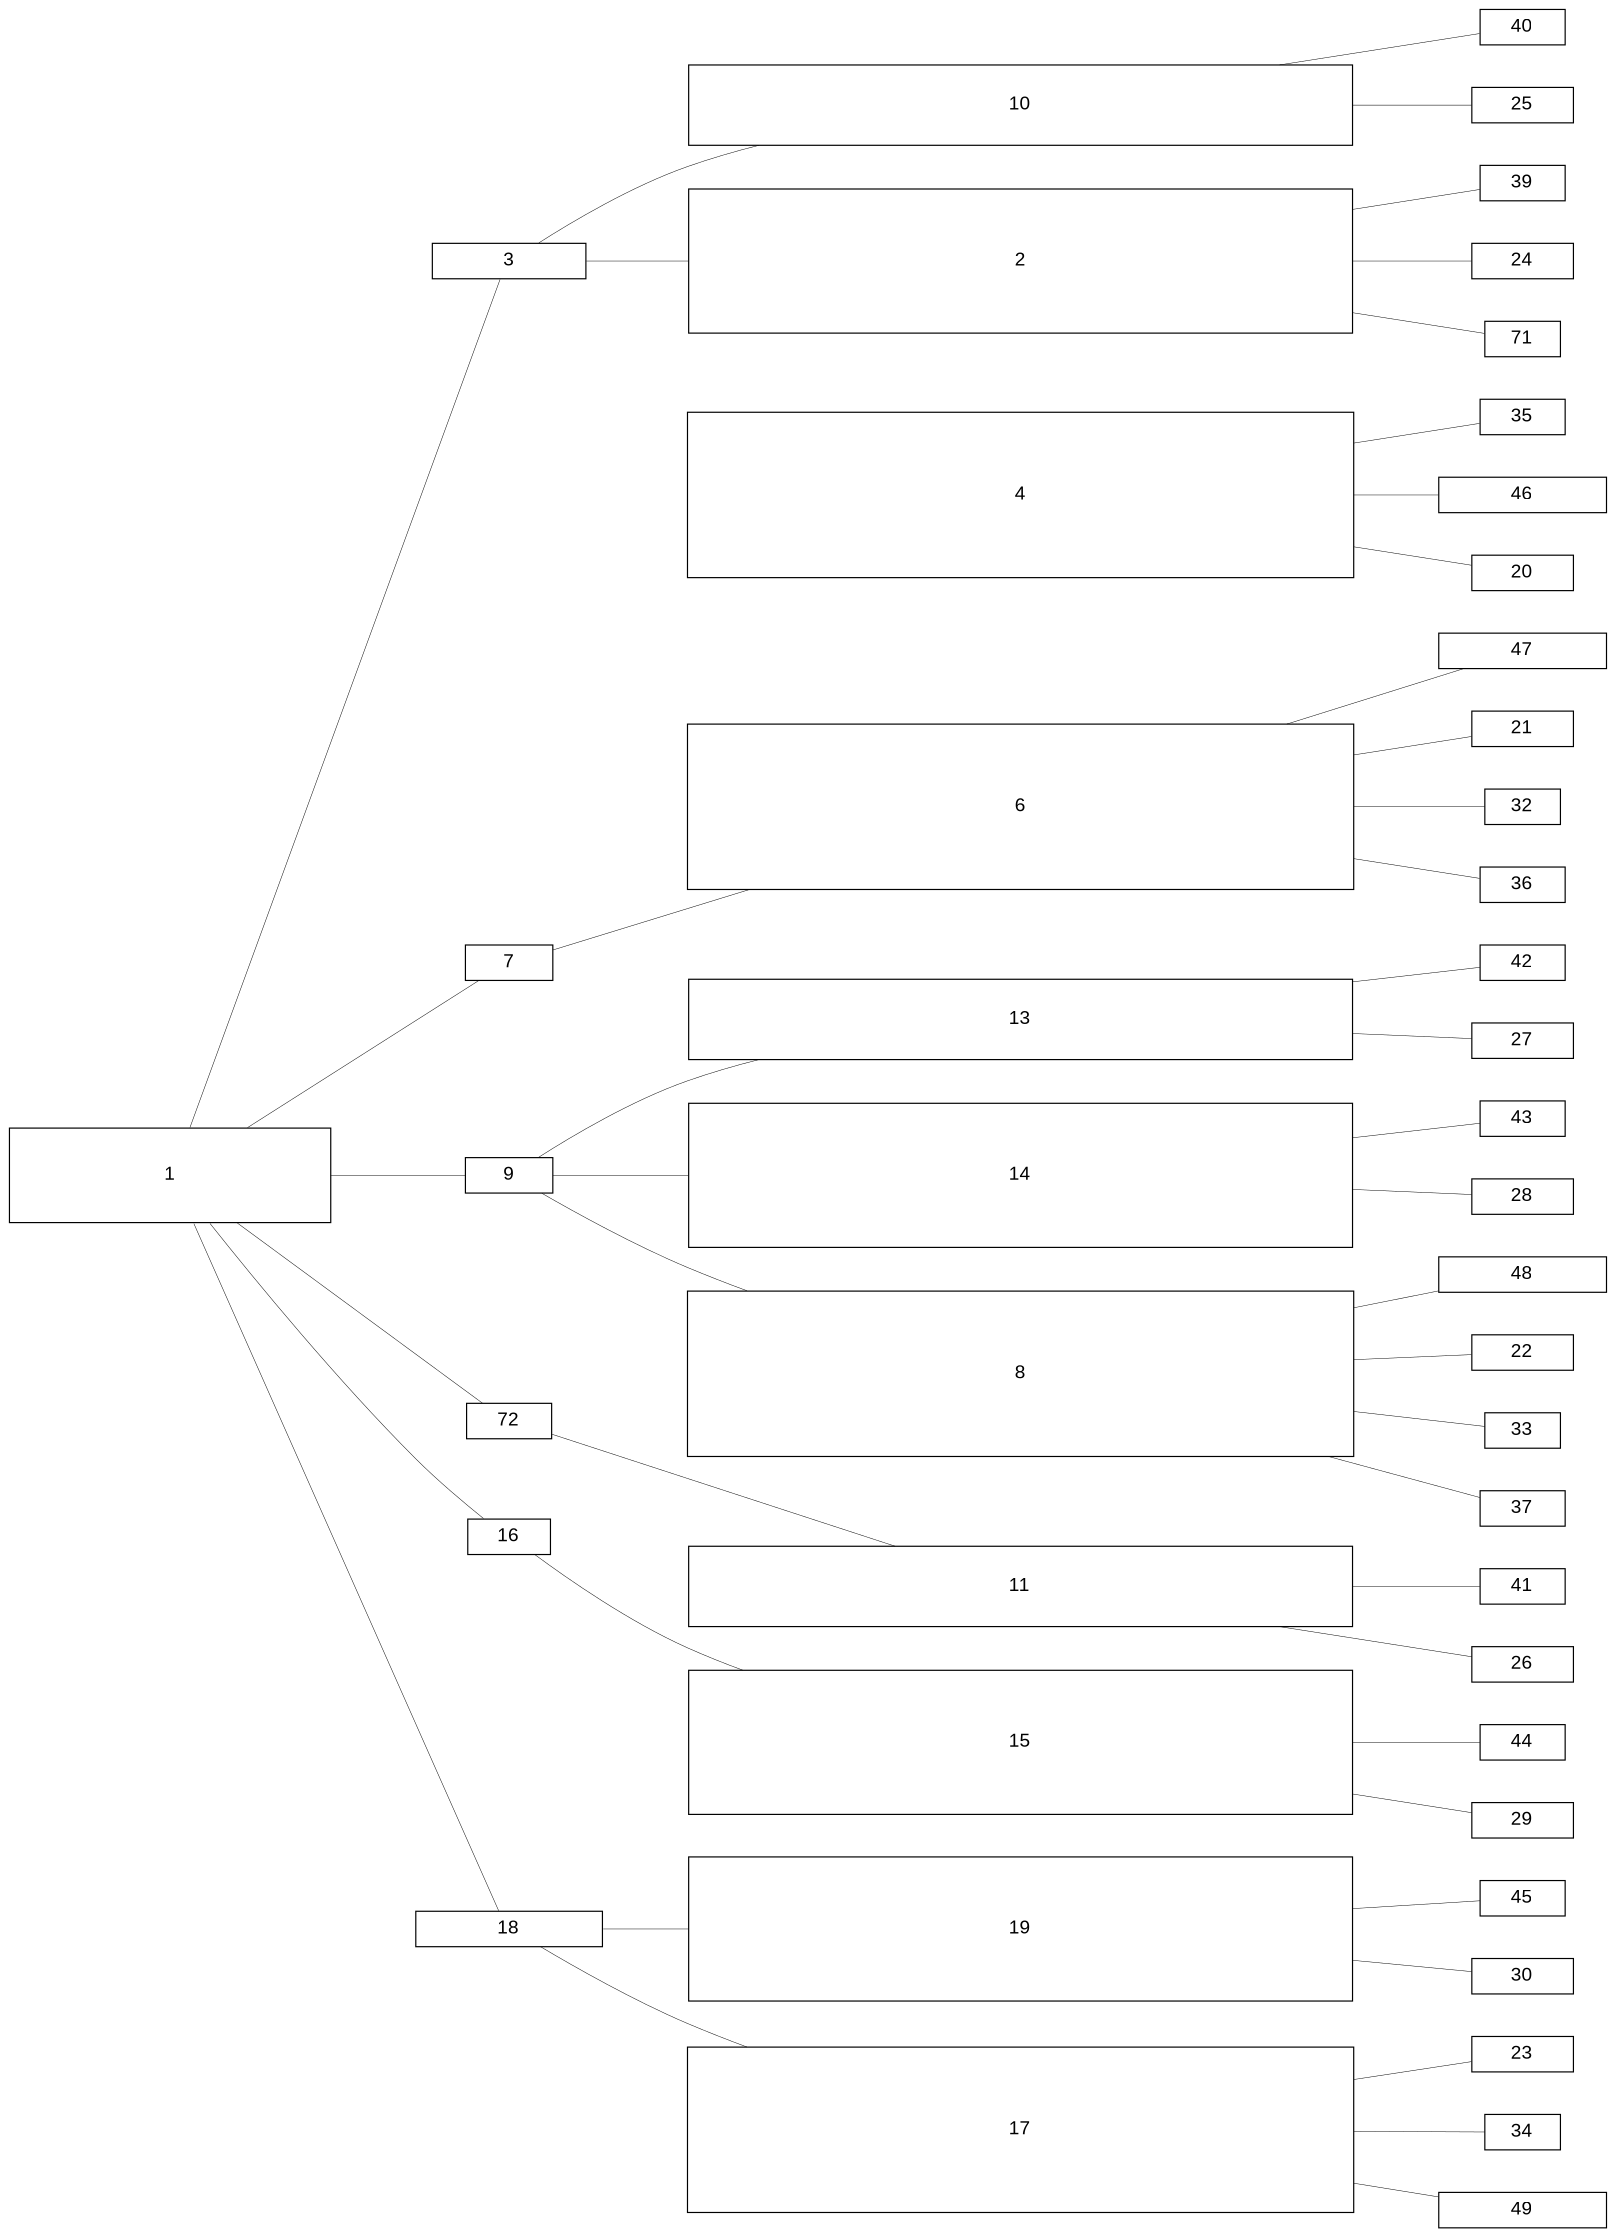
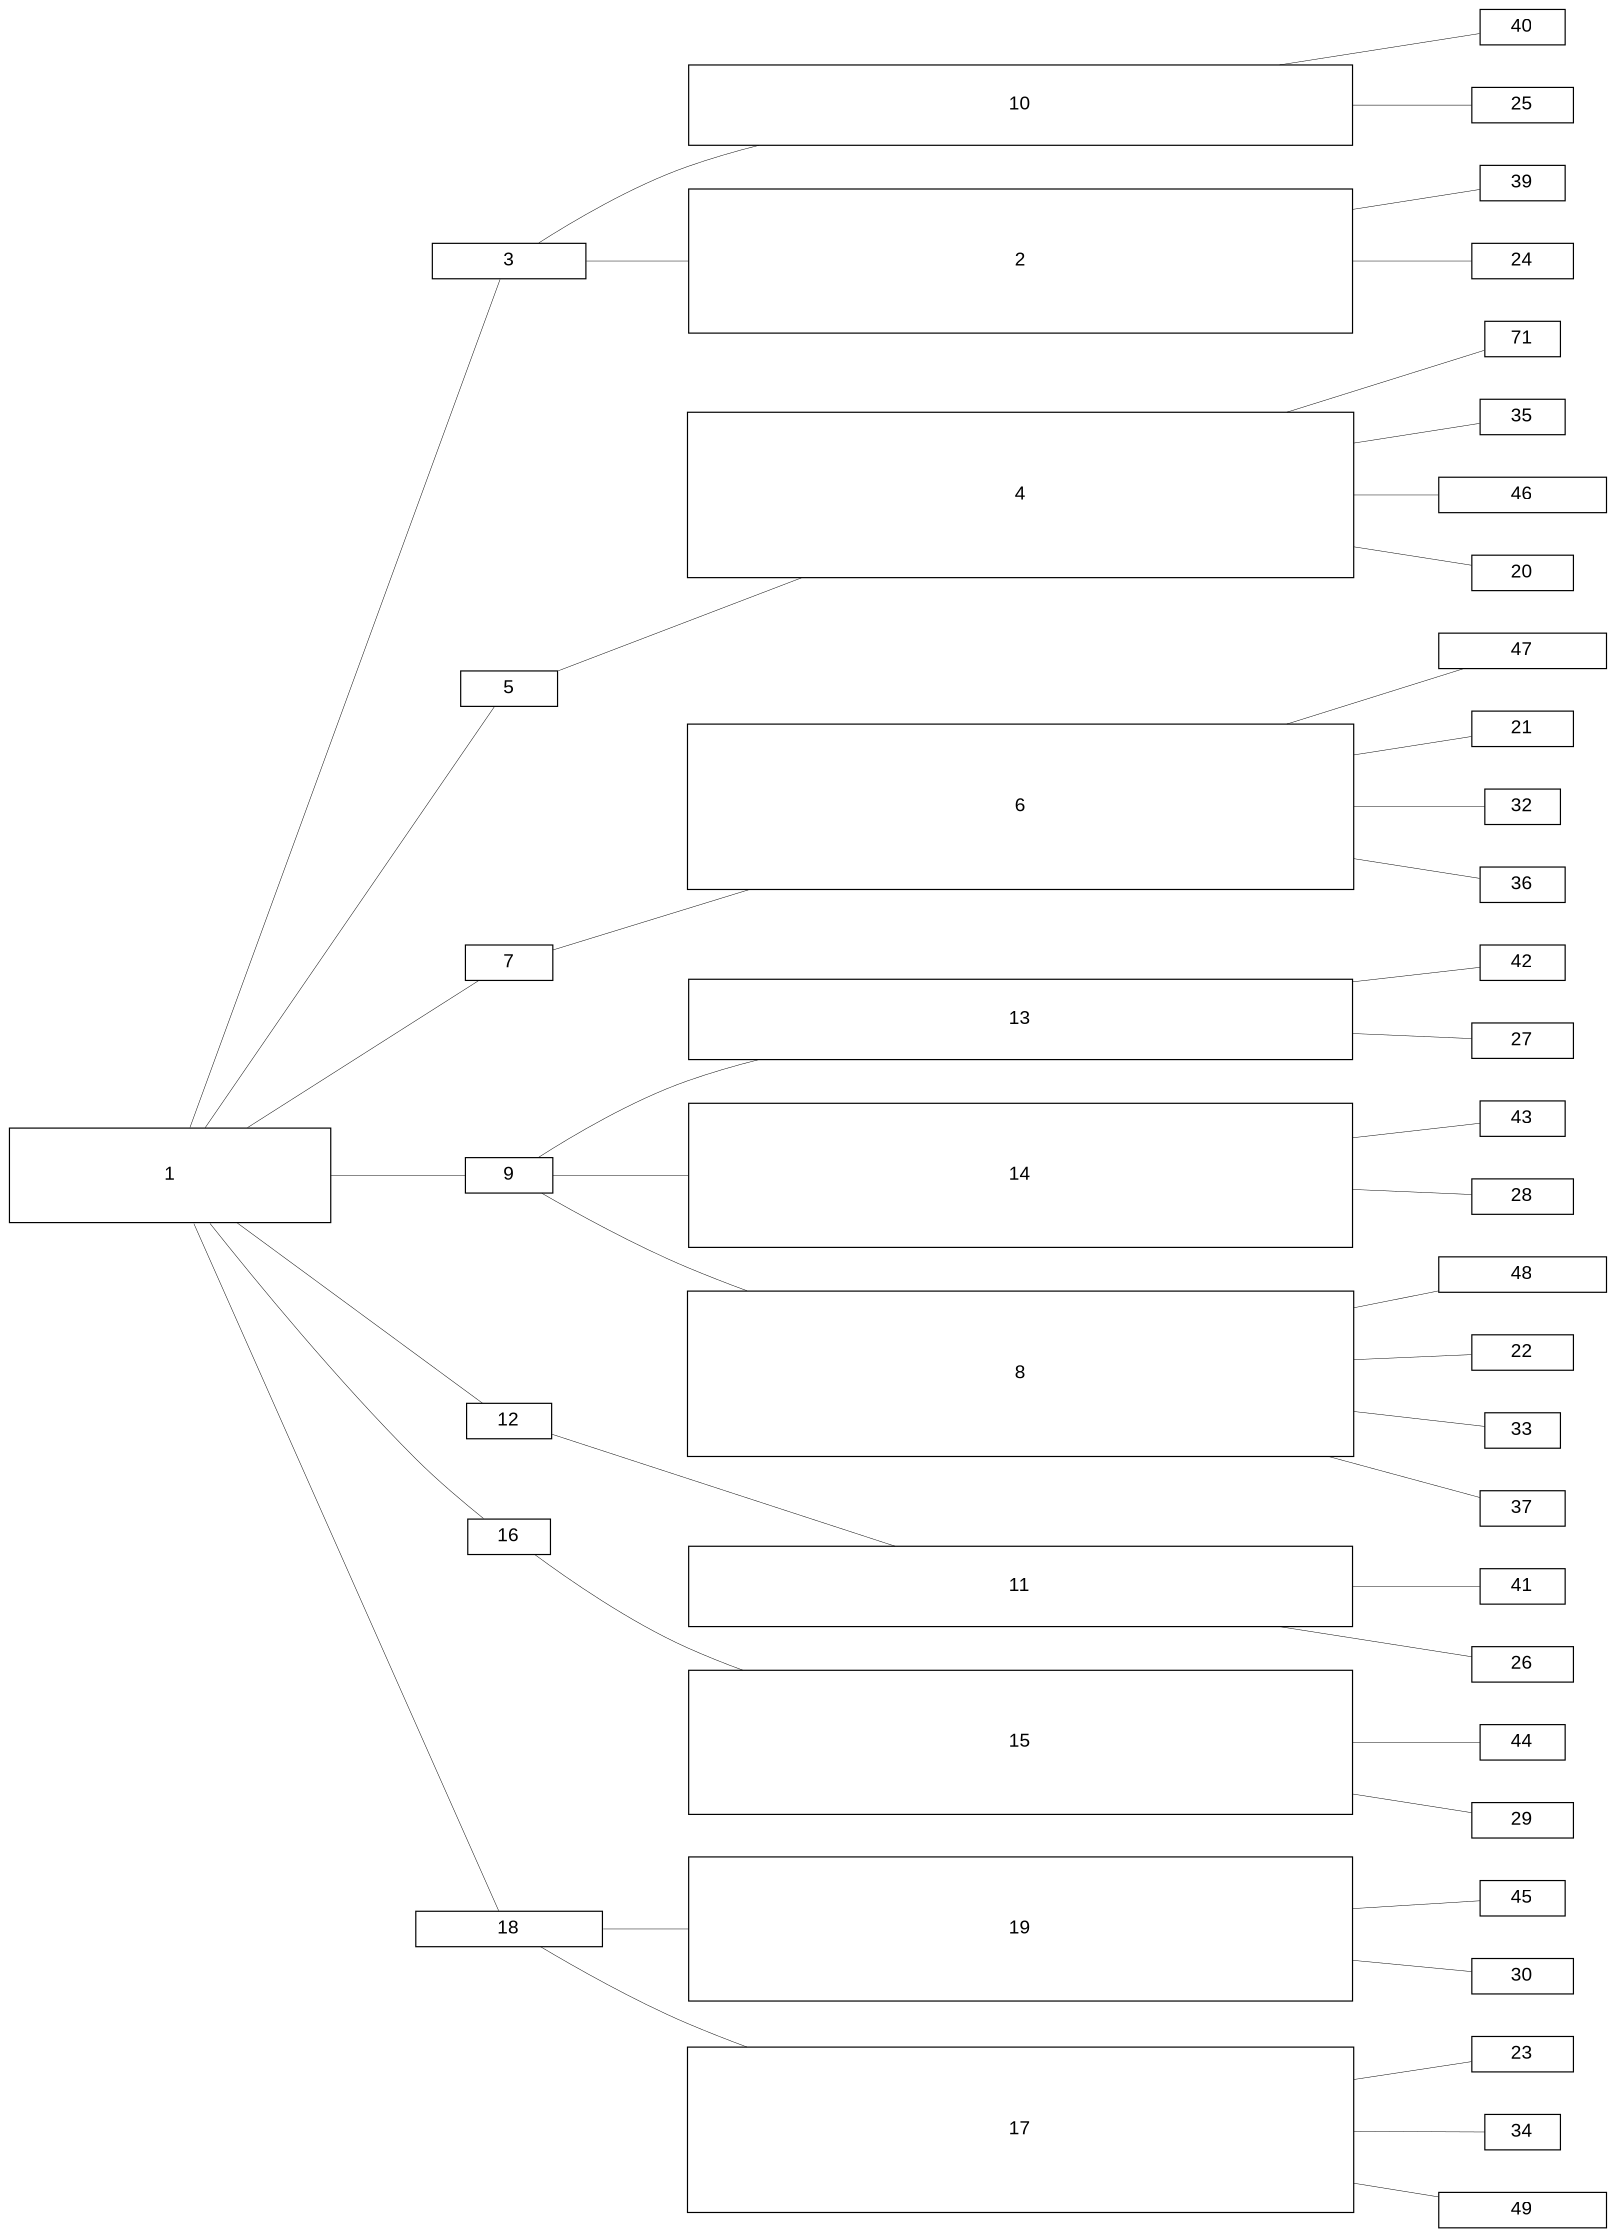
edge "2" -- "71": now "4" -- "71"
node "5": added
node "72": label "72" -> "12"
